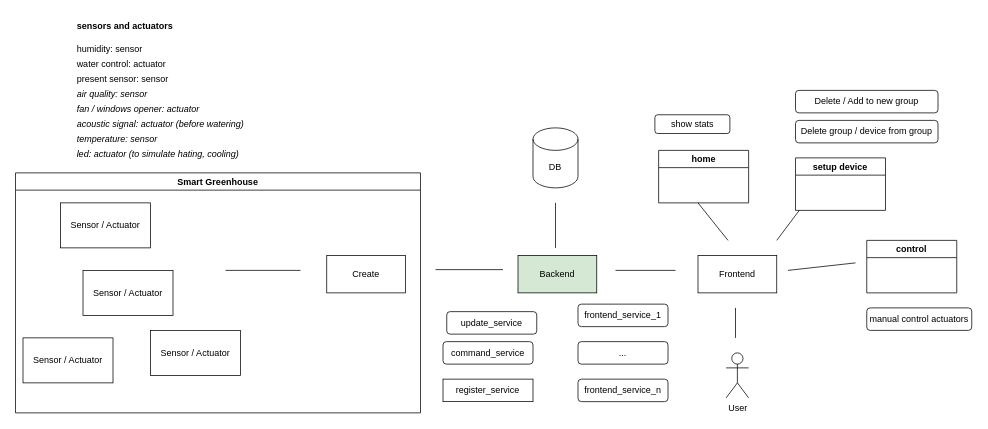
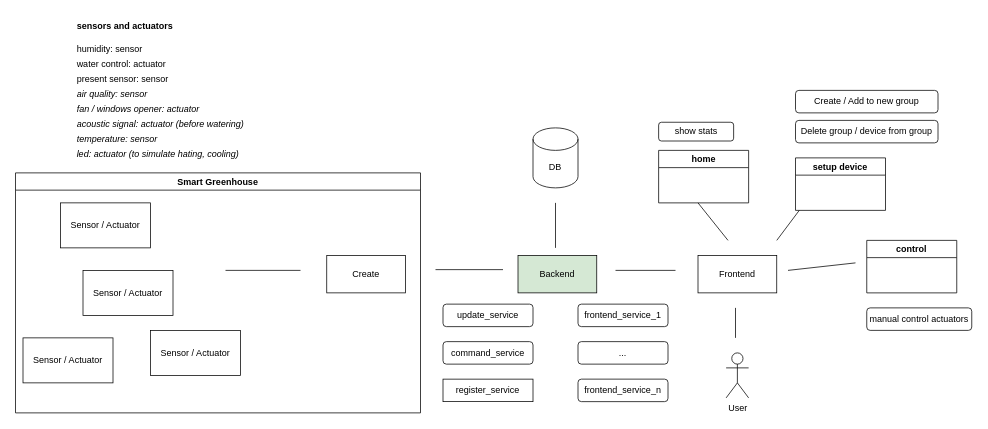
node "Delete / Add to new group": label "Delete / Add to new group" -> "Create / Add to new group"
node "show stats": moved (692, 124) -> (696, 132)
node "update_service": moved (492, 323) -> (488, 315)
